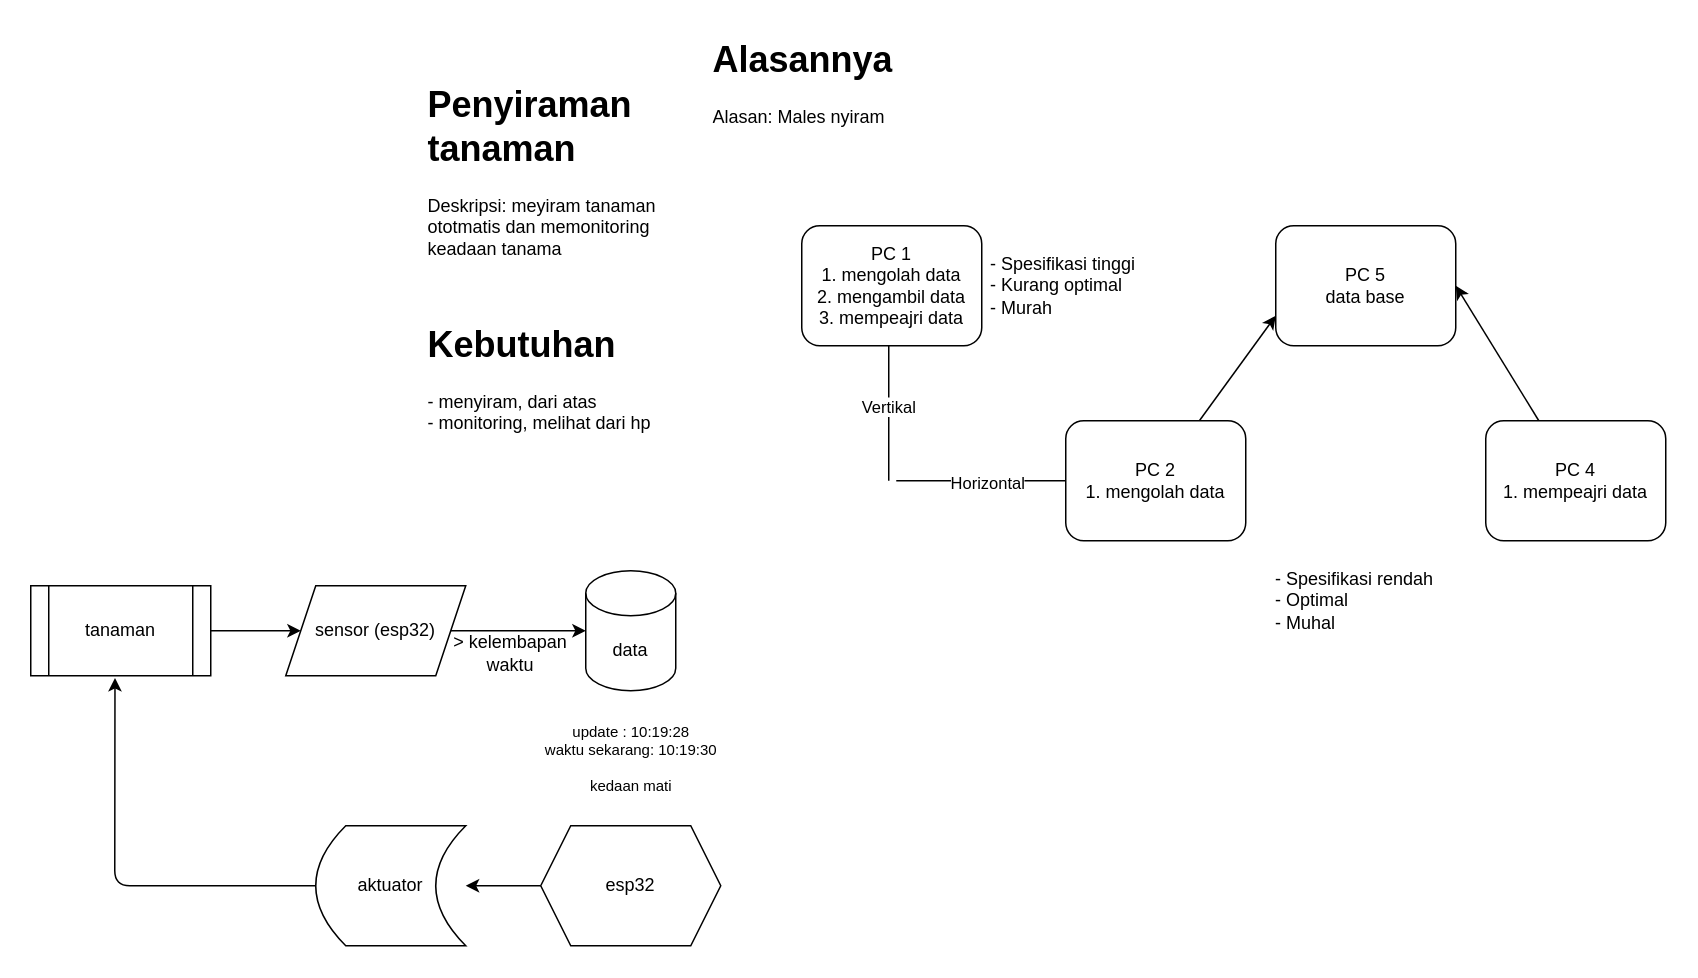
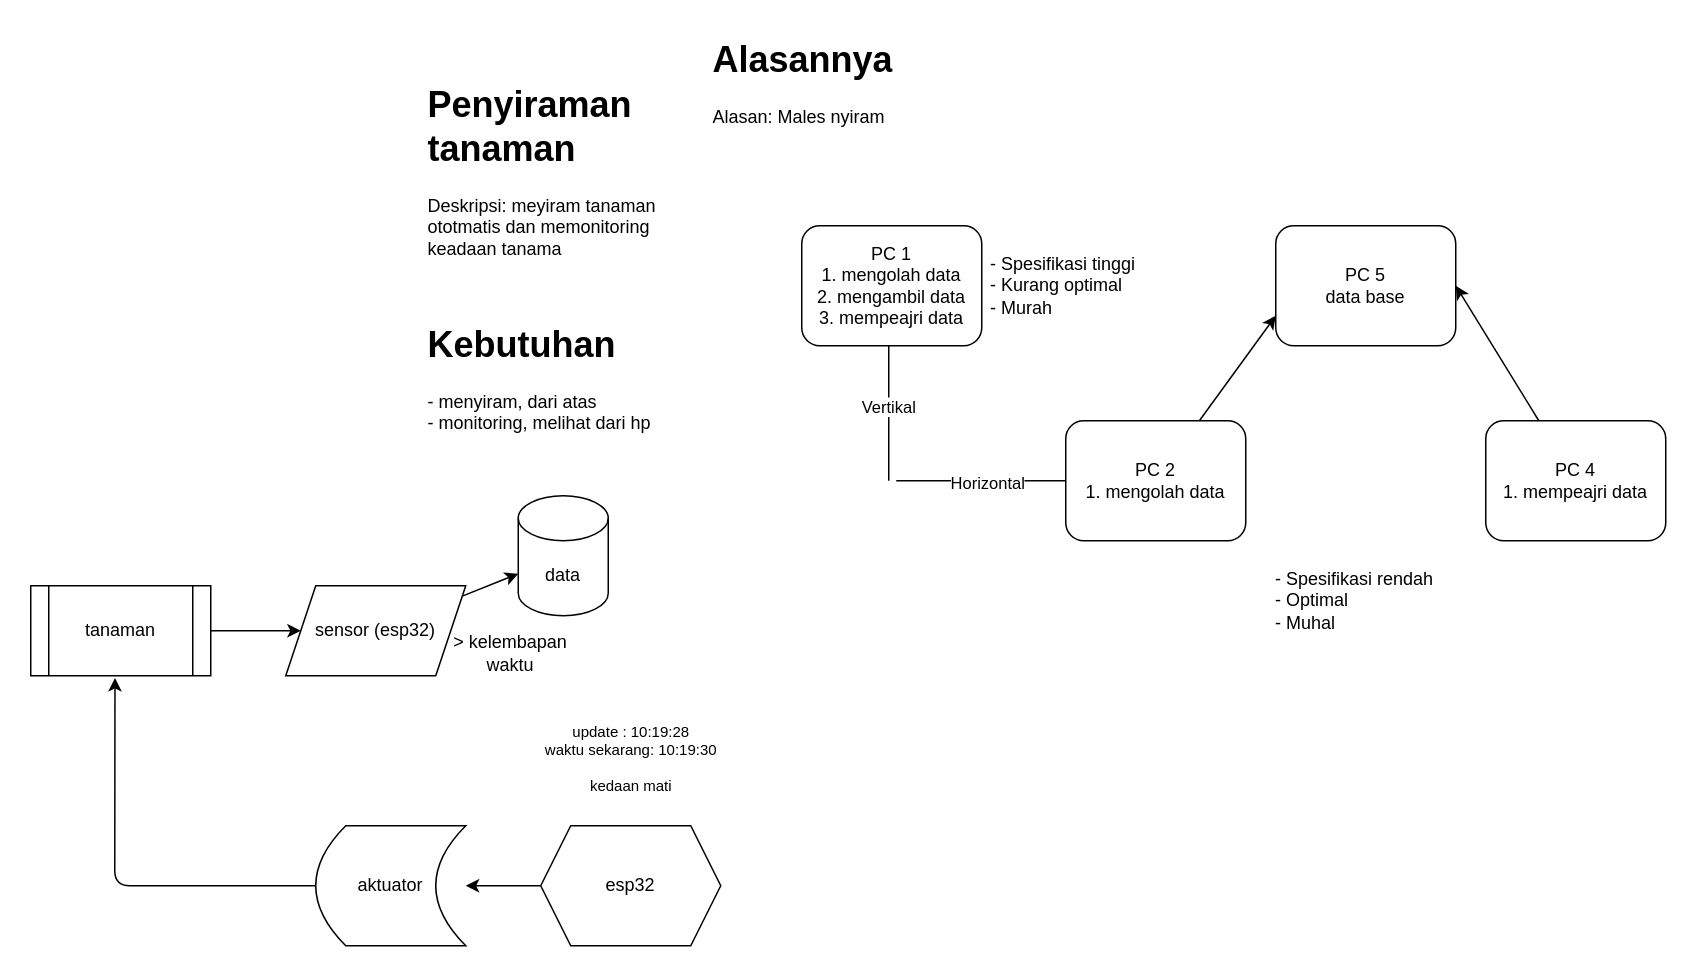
node "data": moved (631, 631) -> (563, 556)
